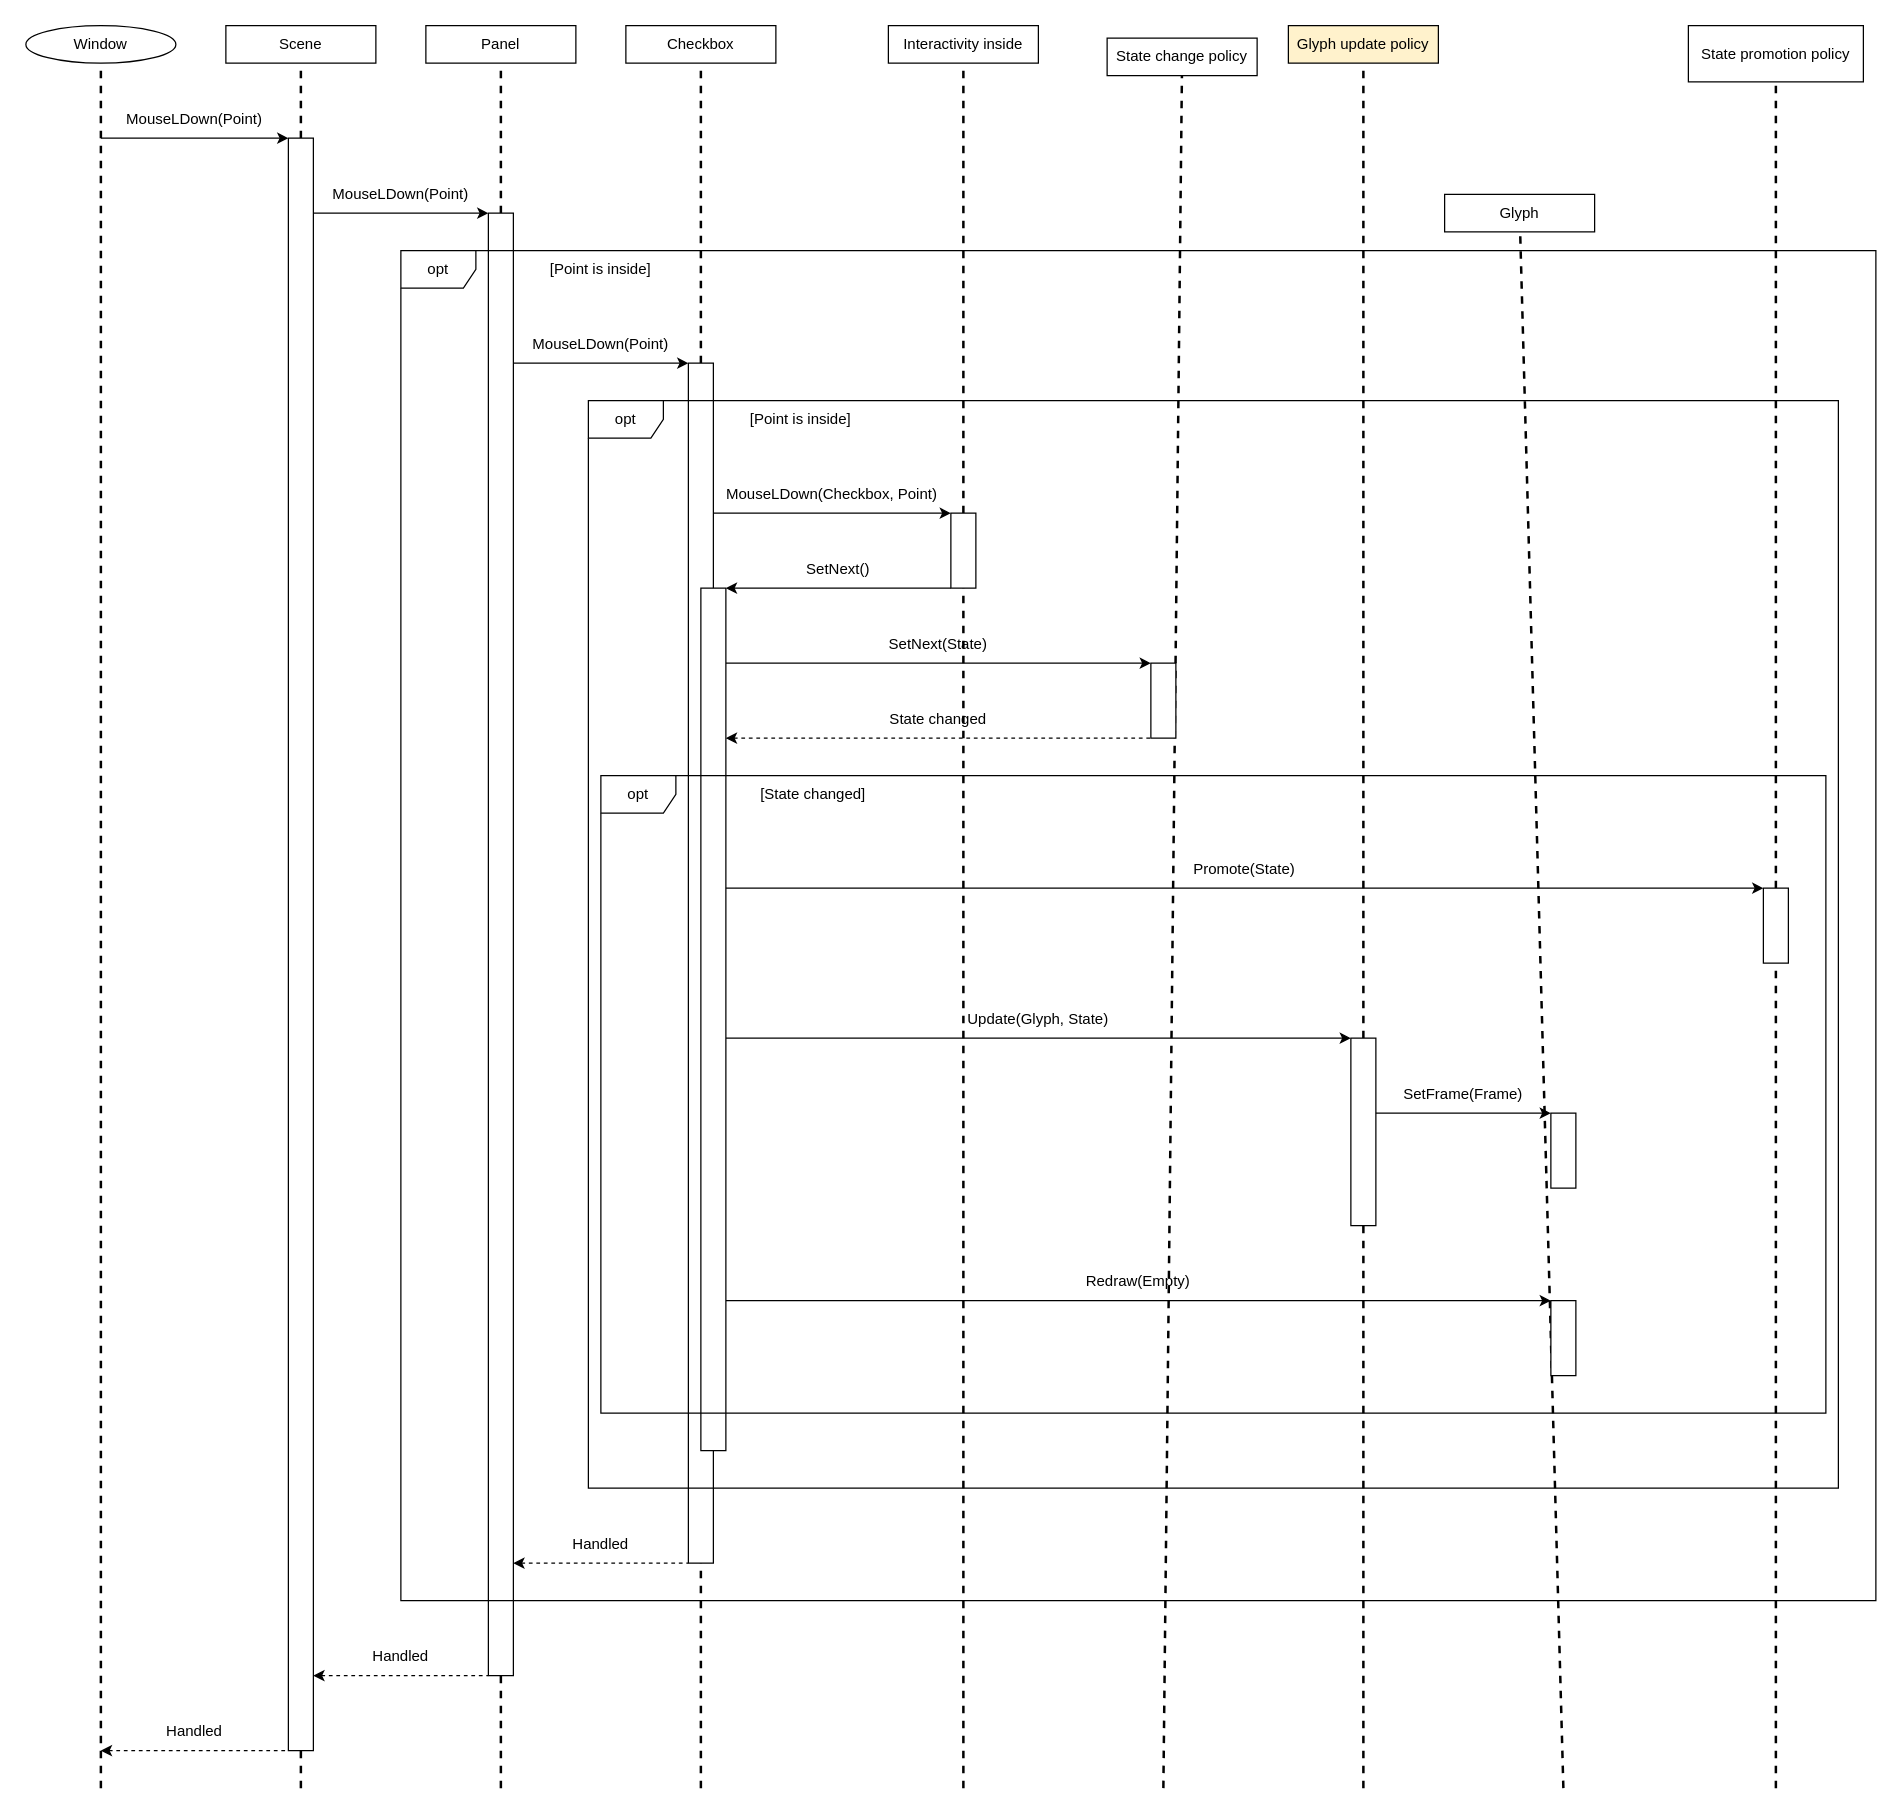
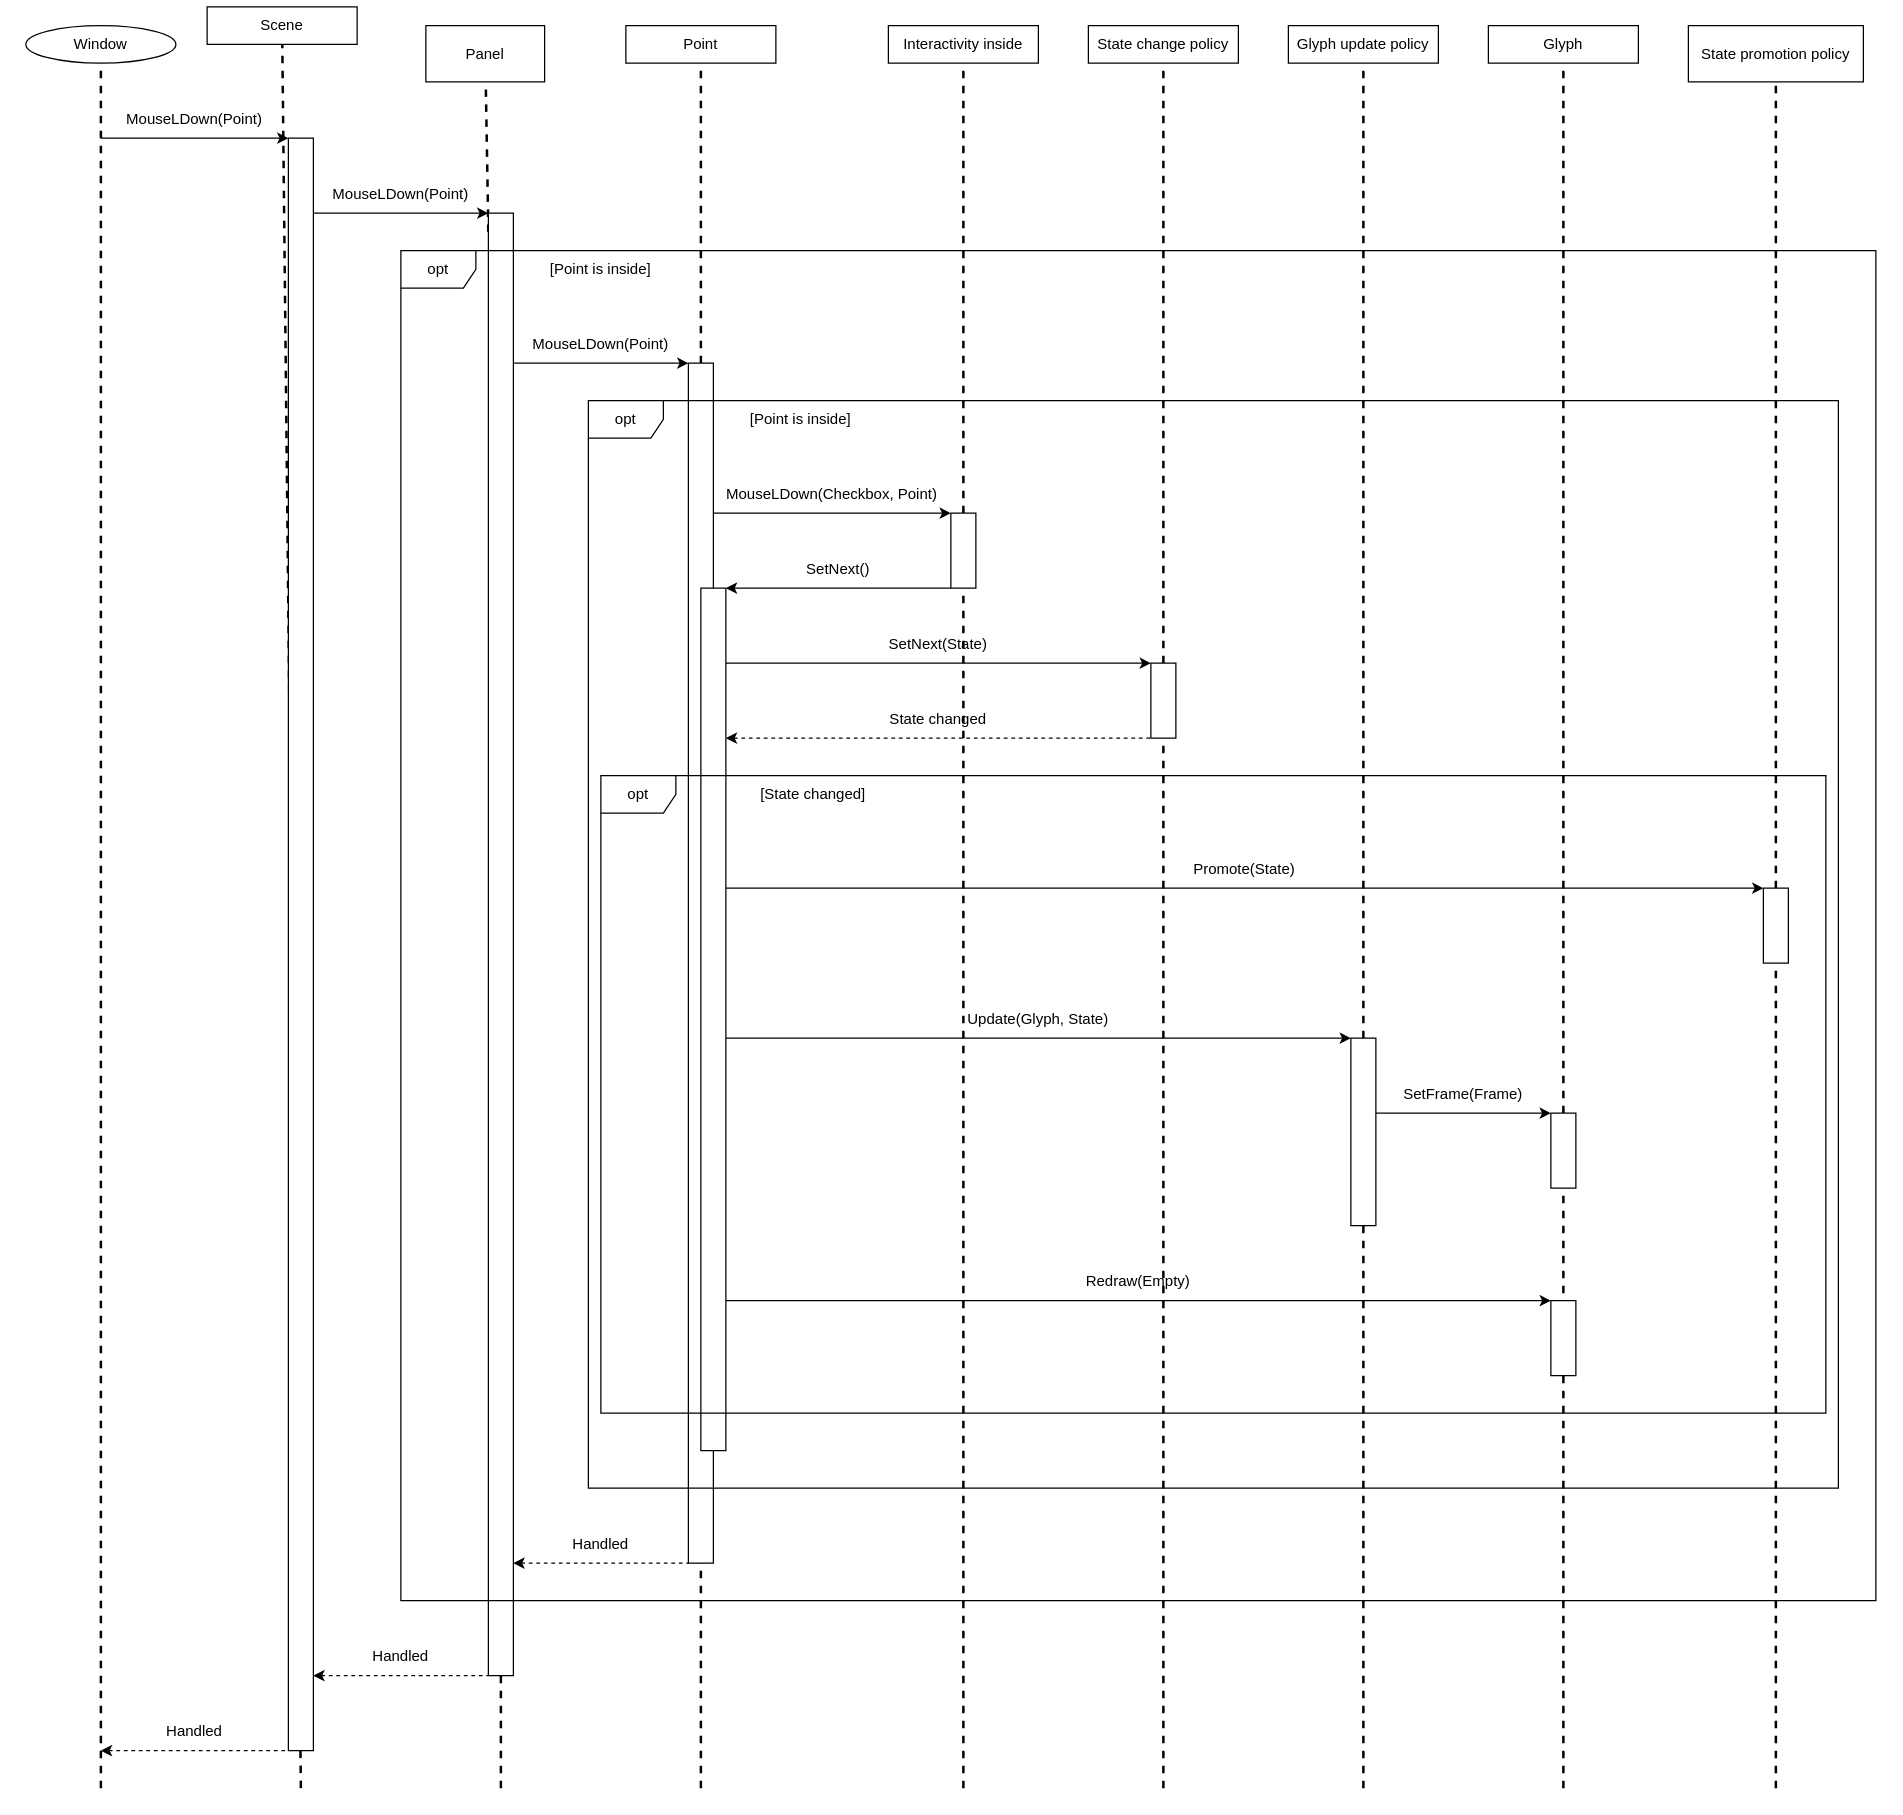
node "Scene": moved (301, 44) -> (282, 26)
node "Panel": size 150x38 -> 119x56
node "Checkbox": label "Checkbox" -> "Point"
node "Glyph update policy": fillcolor #fff2cc -> #ffffff
node "State change policy": moved (1182, 57) -> (1163, 44)
node "Glyph": moved (1519, 213) -> (1563, 44)
